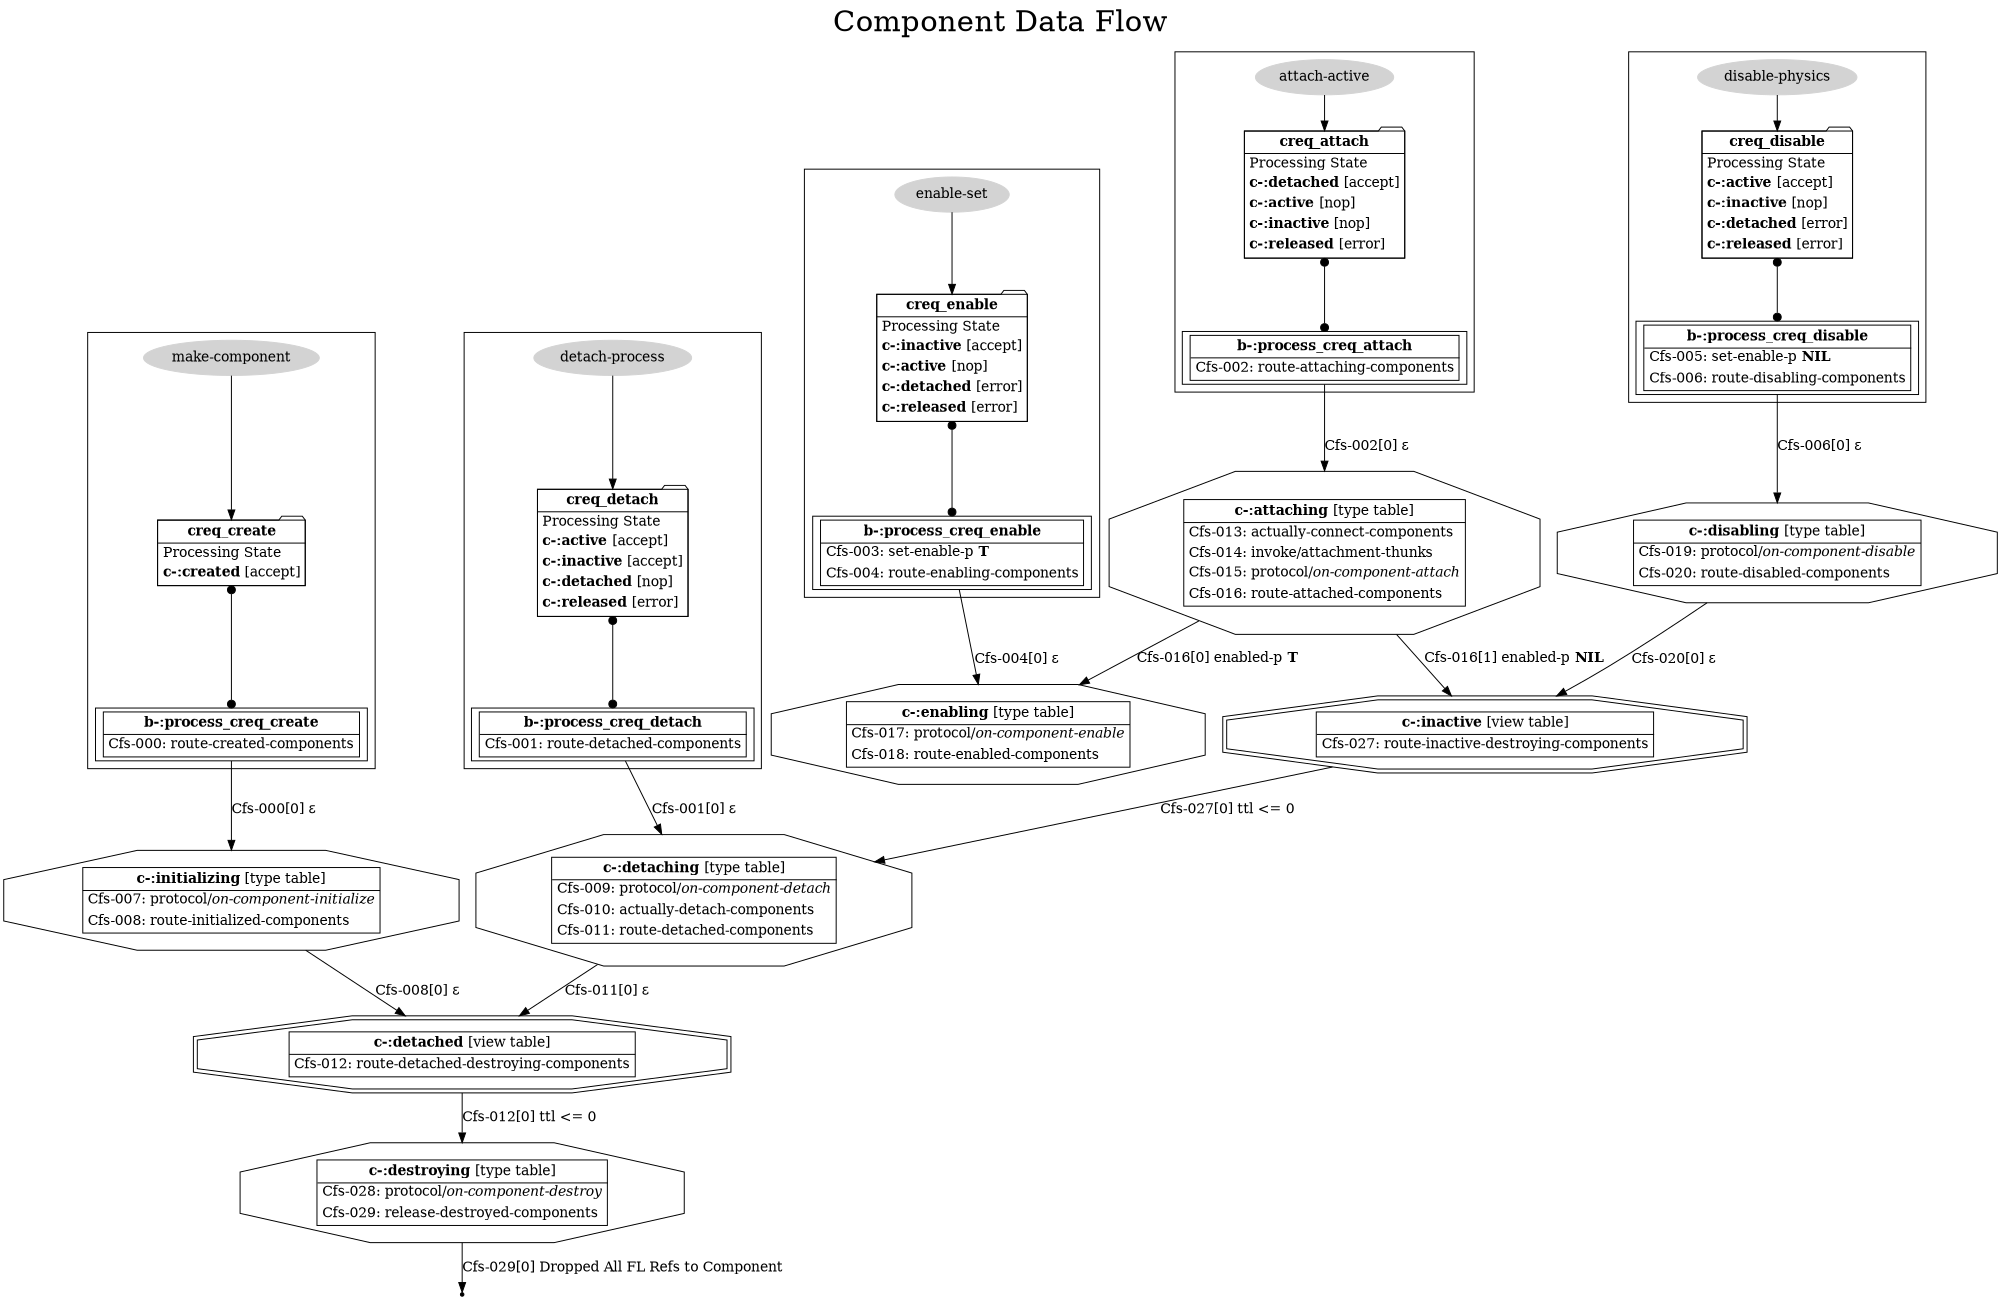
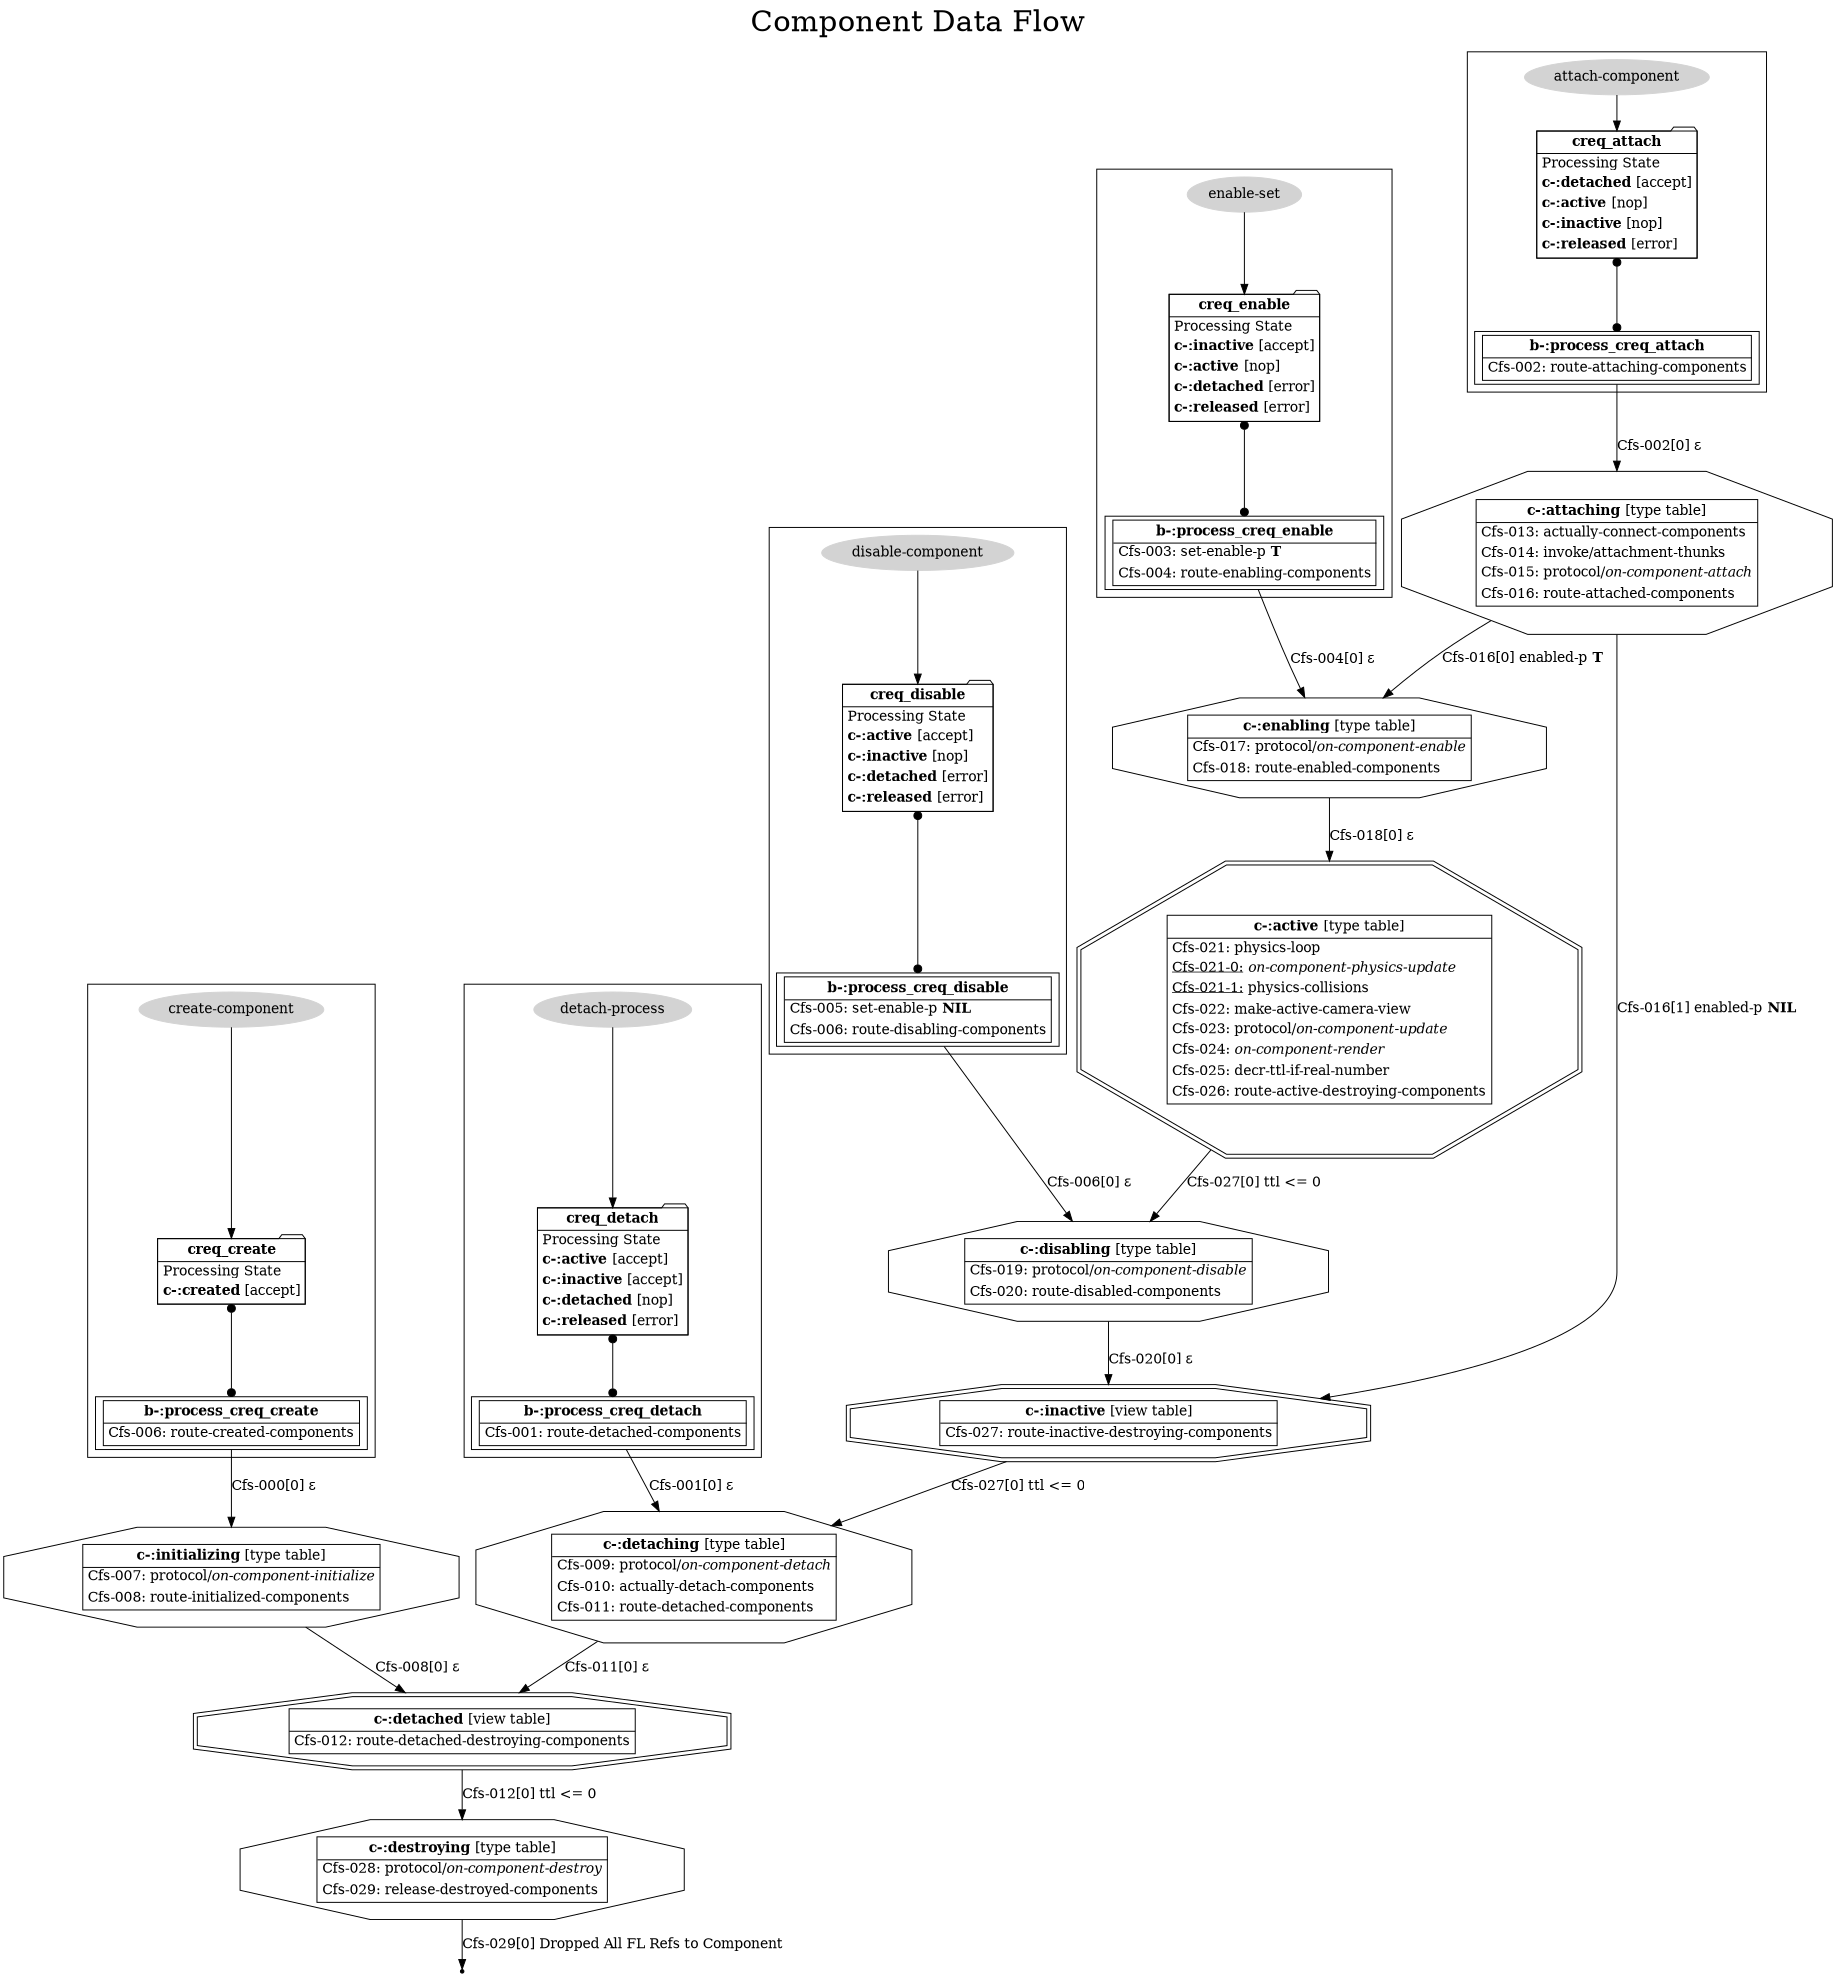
node "attach-active": label "attach-active" -> "attach-component"
node "disable-physics": label "disable-physics" -> "disable-component"
node "make-component": label "make-component" -> "create-component"
node "b-:process_creq_create": text "Cfs-000: route-created-components" -> "Cfs-006: route-created-components"
node "c-:active": added
